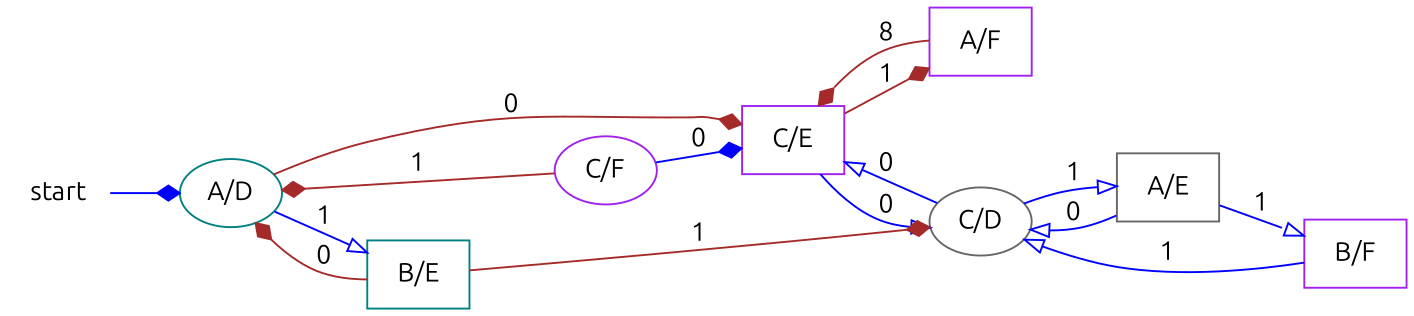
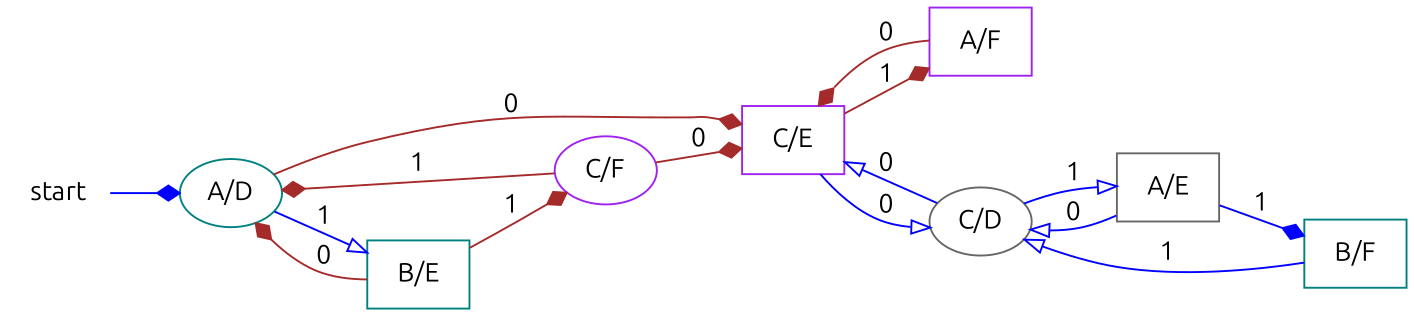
edge "A/F" -> "C/E": label "8" -> "0"
edge "C/F" -> "C/E": color blue -> brown
edge "A/E" -> "B/F": arrowhead onormal -> diamond
edge "B/E" -> "C/D": now "B/E" -> "C/F"
node "B/F": color purple -> teal
